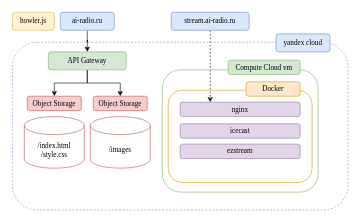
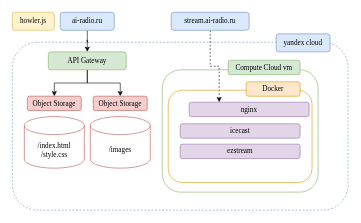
node "nginx": moved (240, 110) -> (249, 110)
